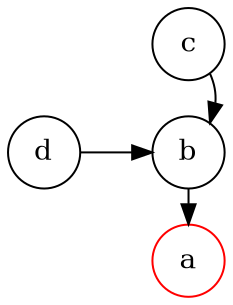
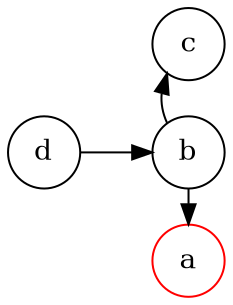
edge "c" -> "b": reversed
